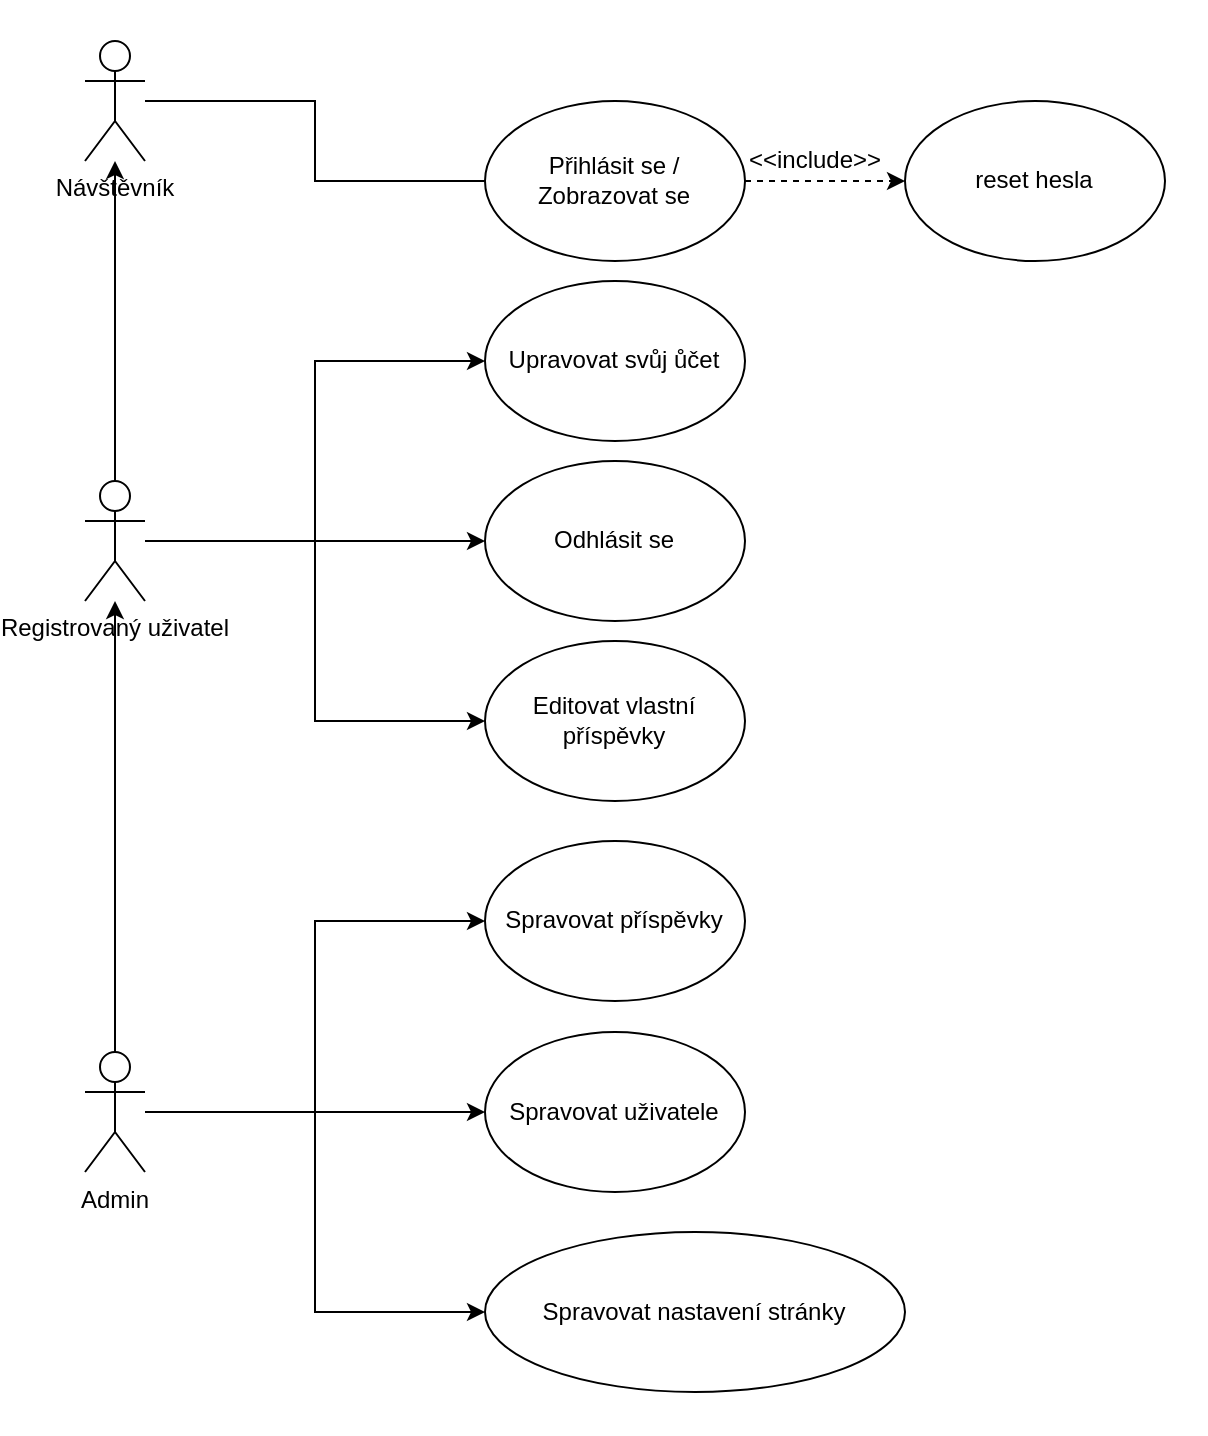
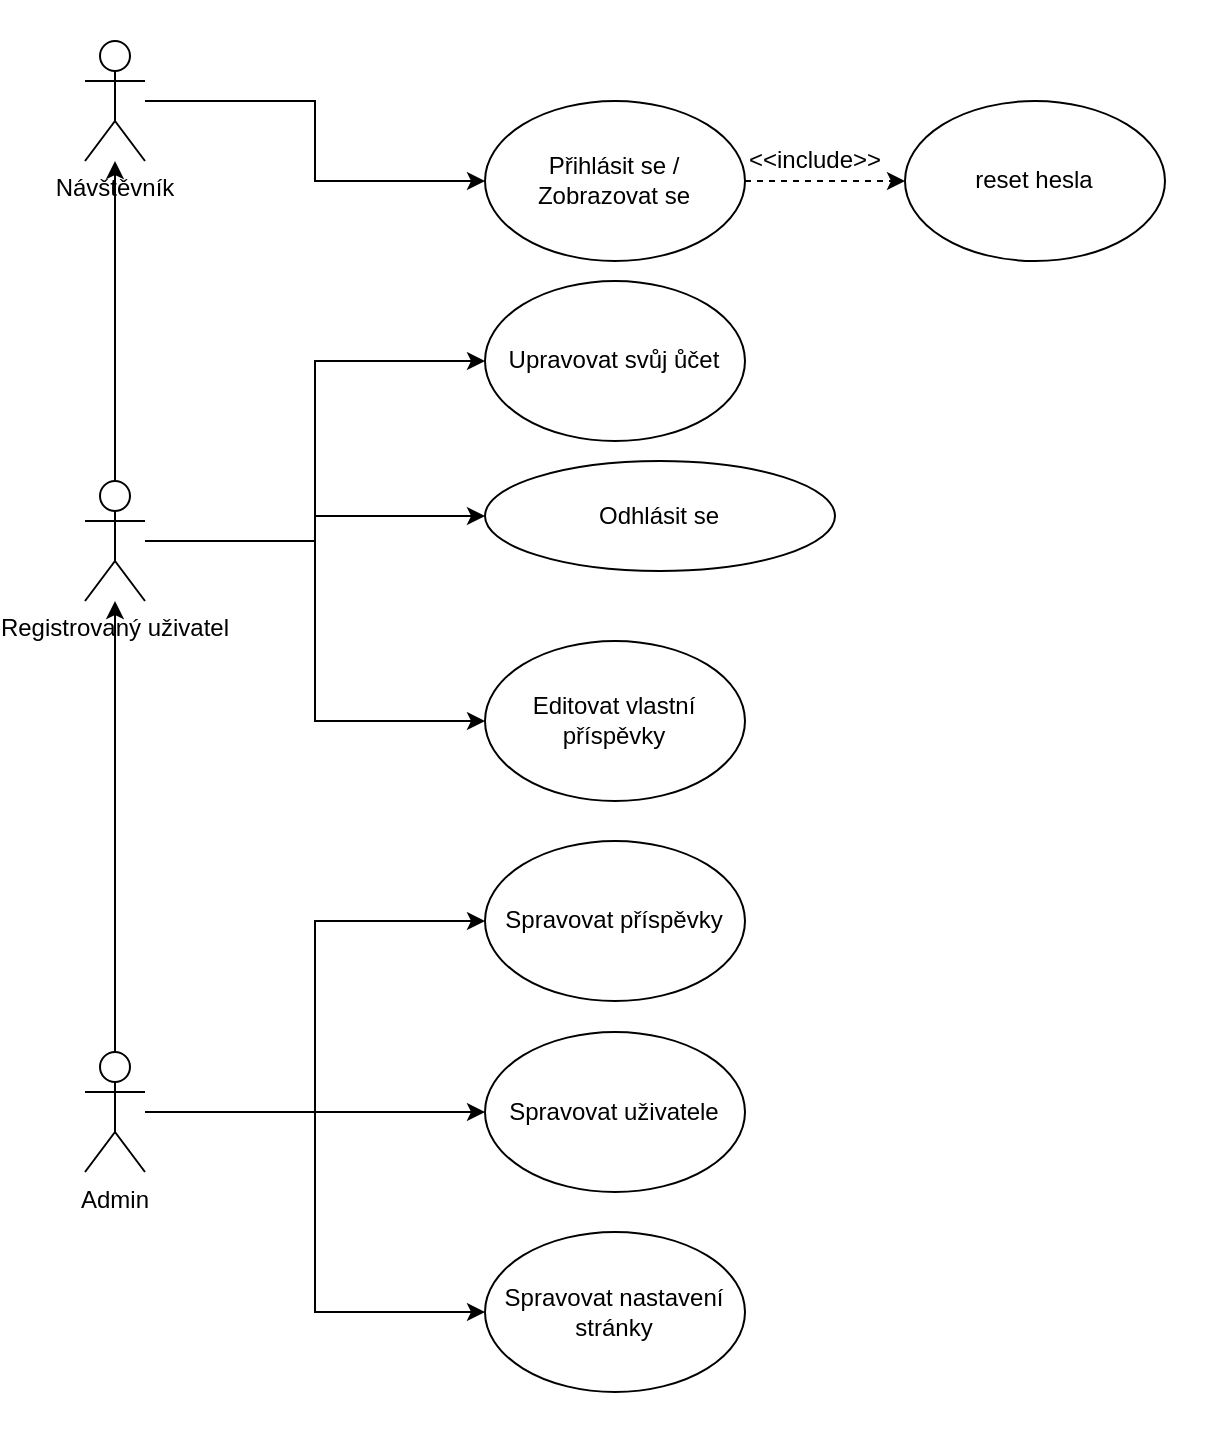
edge "Návštěvník" -- "Přihlásit se / Zobrazovat se": arrowhead none -> classic
node "Odhlásit se": size 260x160 -> 350x110
node "Spravovat nastavení stránky": size 420x160 -> 260x160
